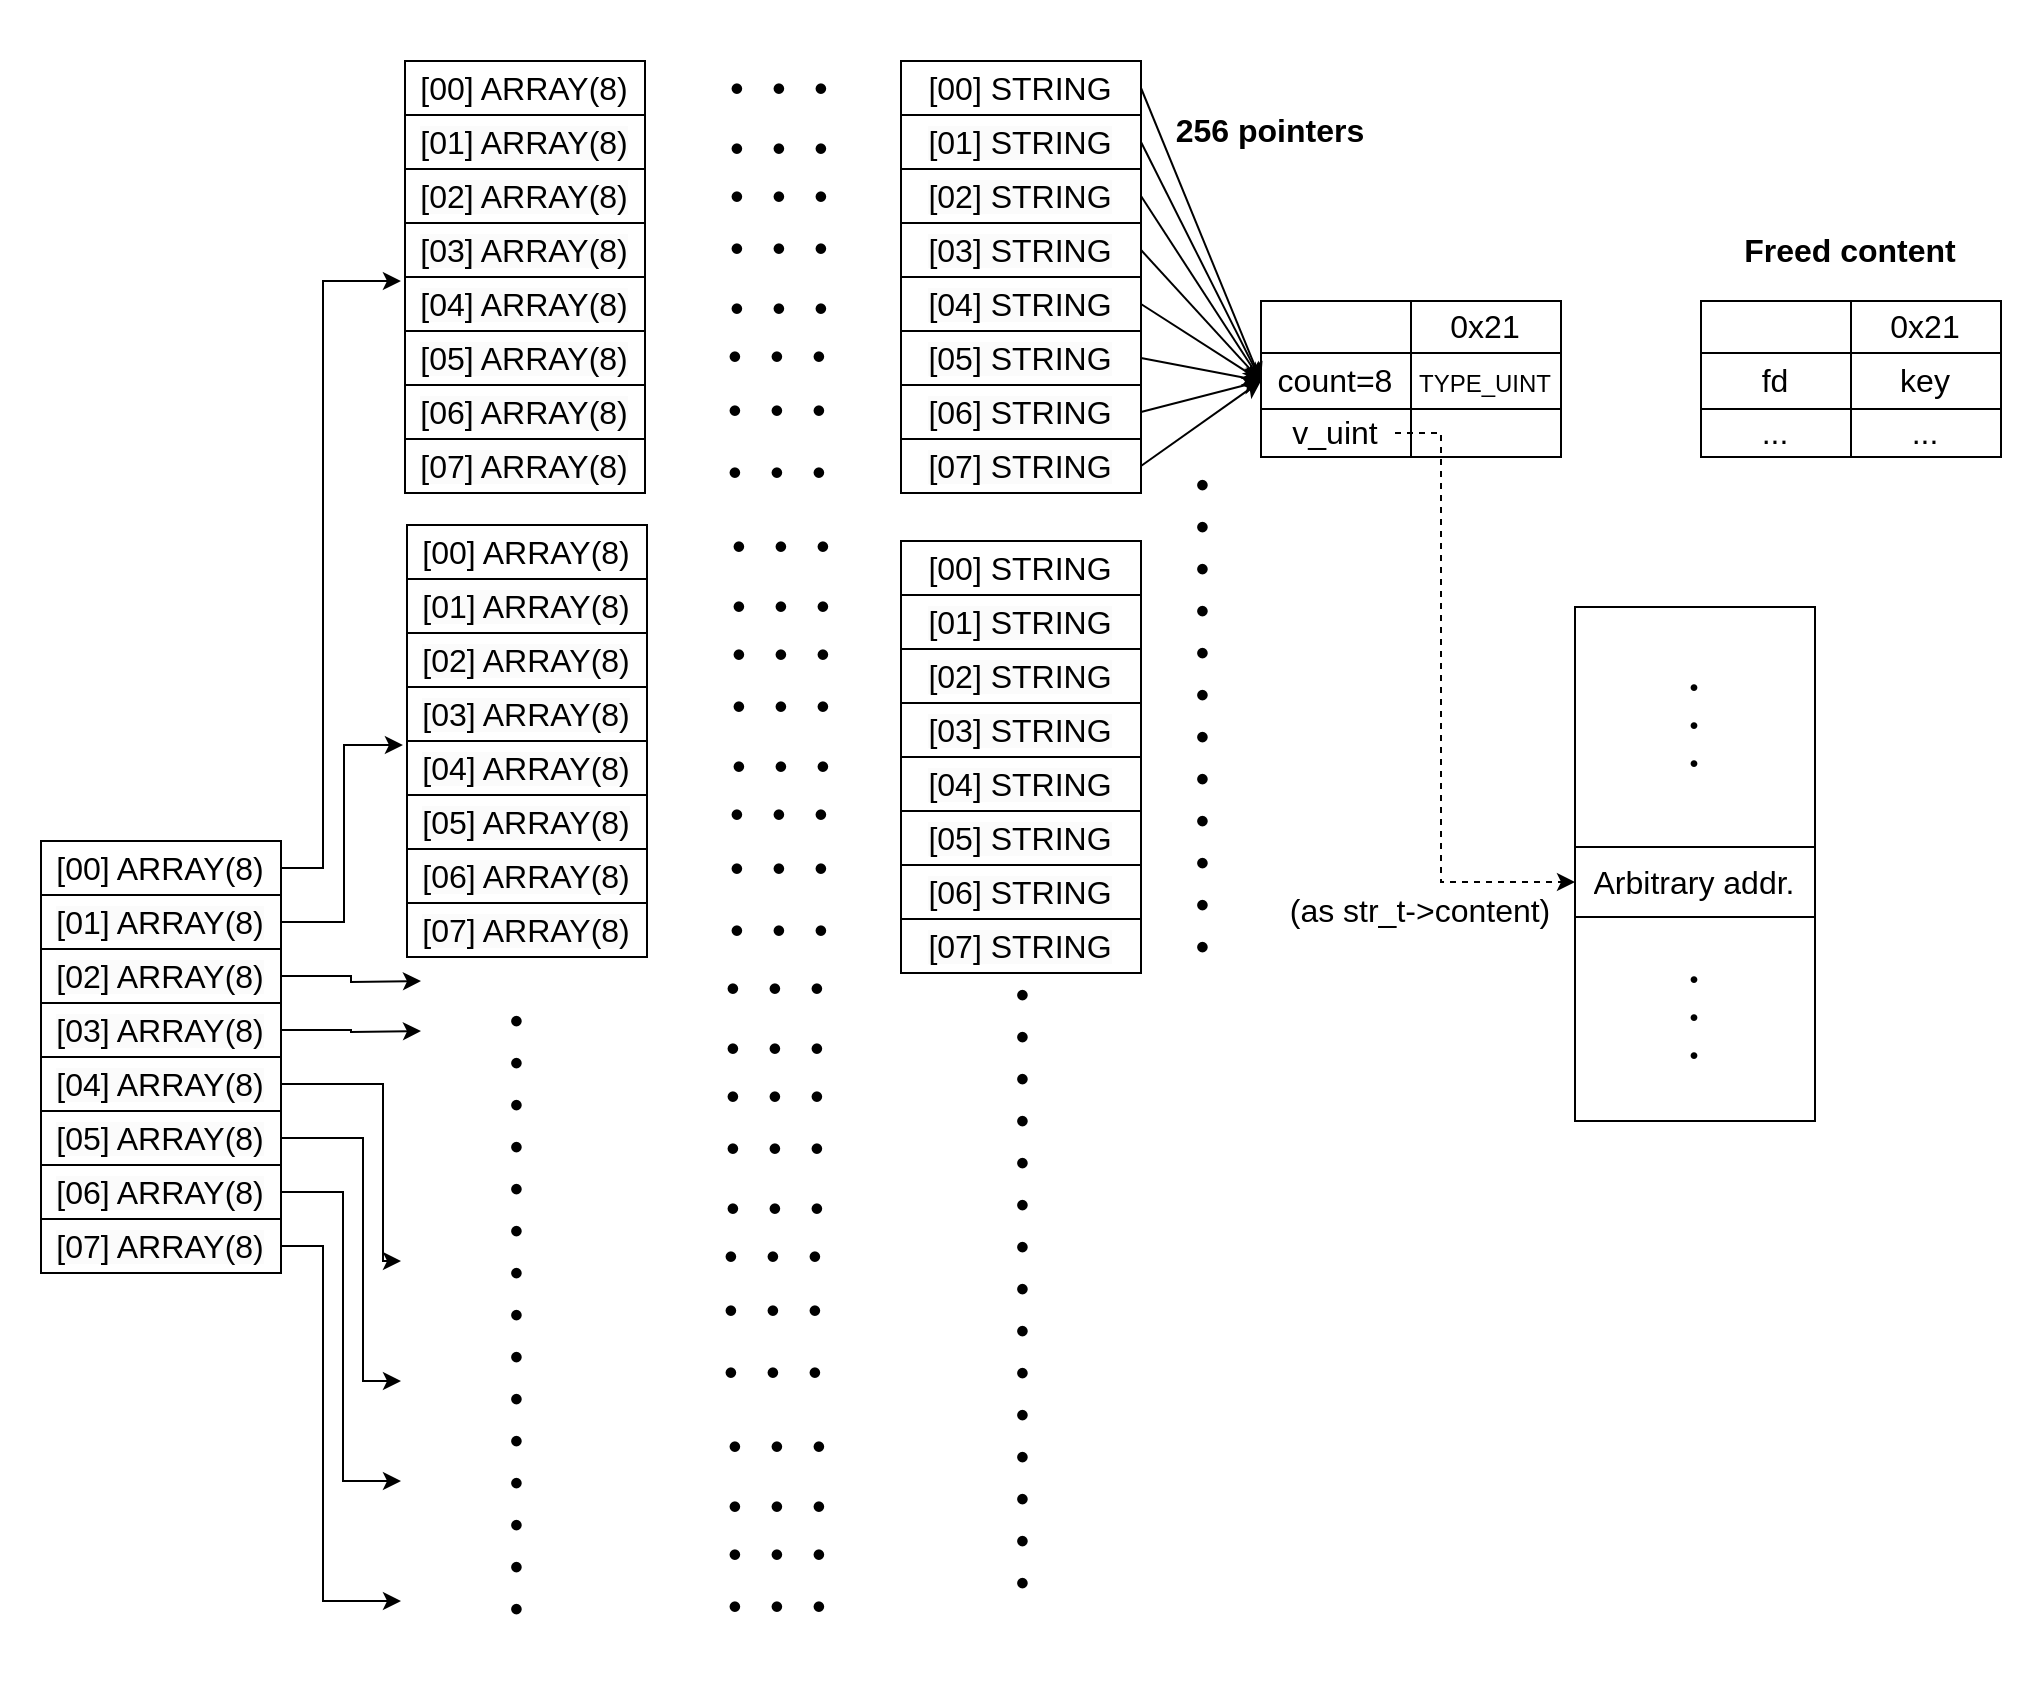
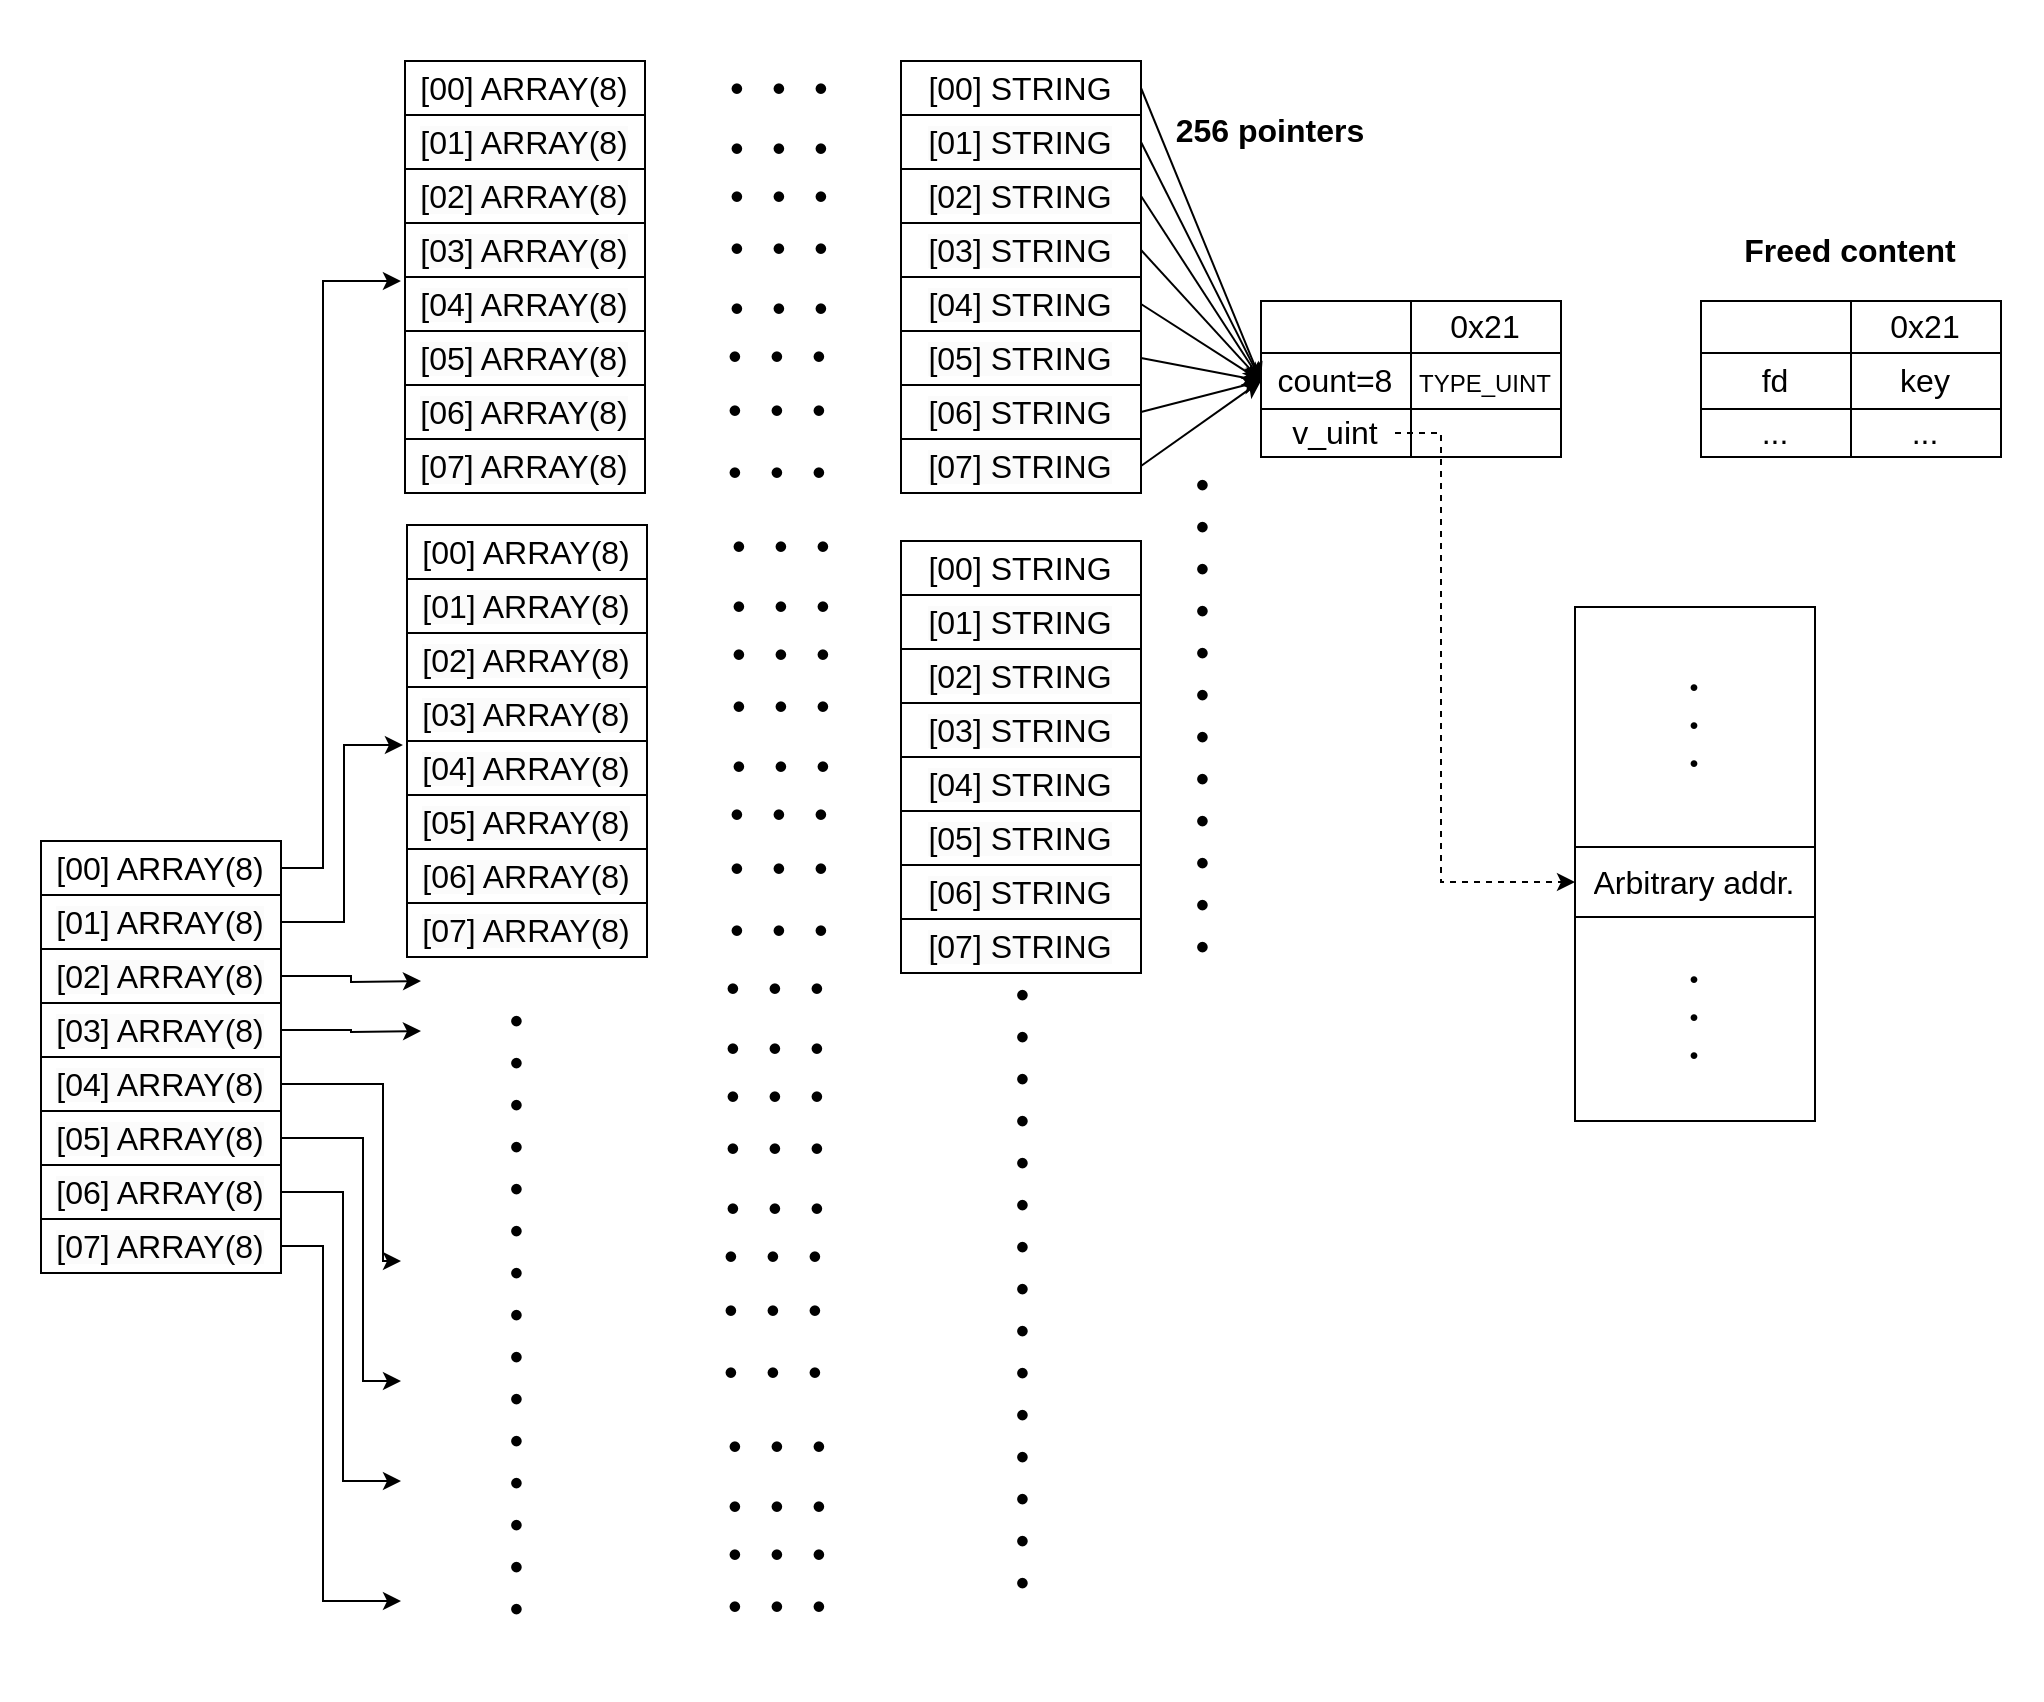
node "(as str_t->content)": removed
